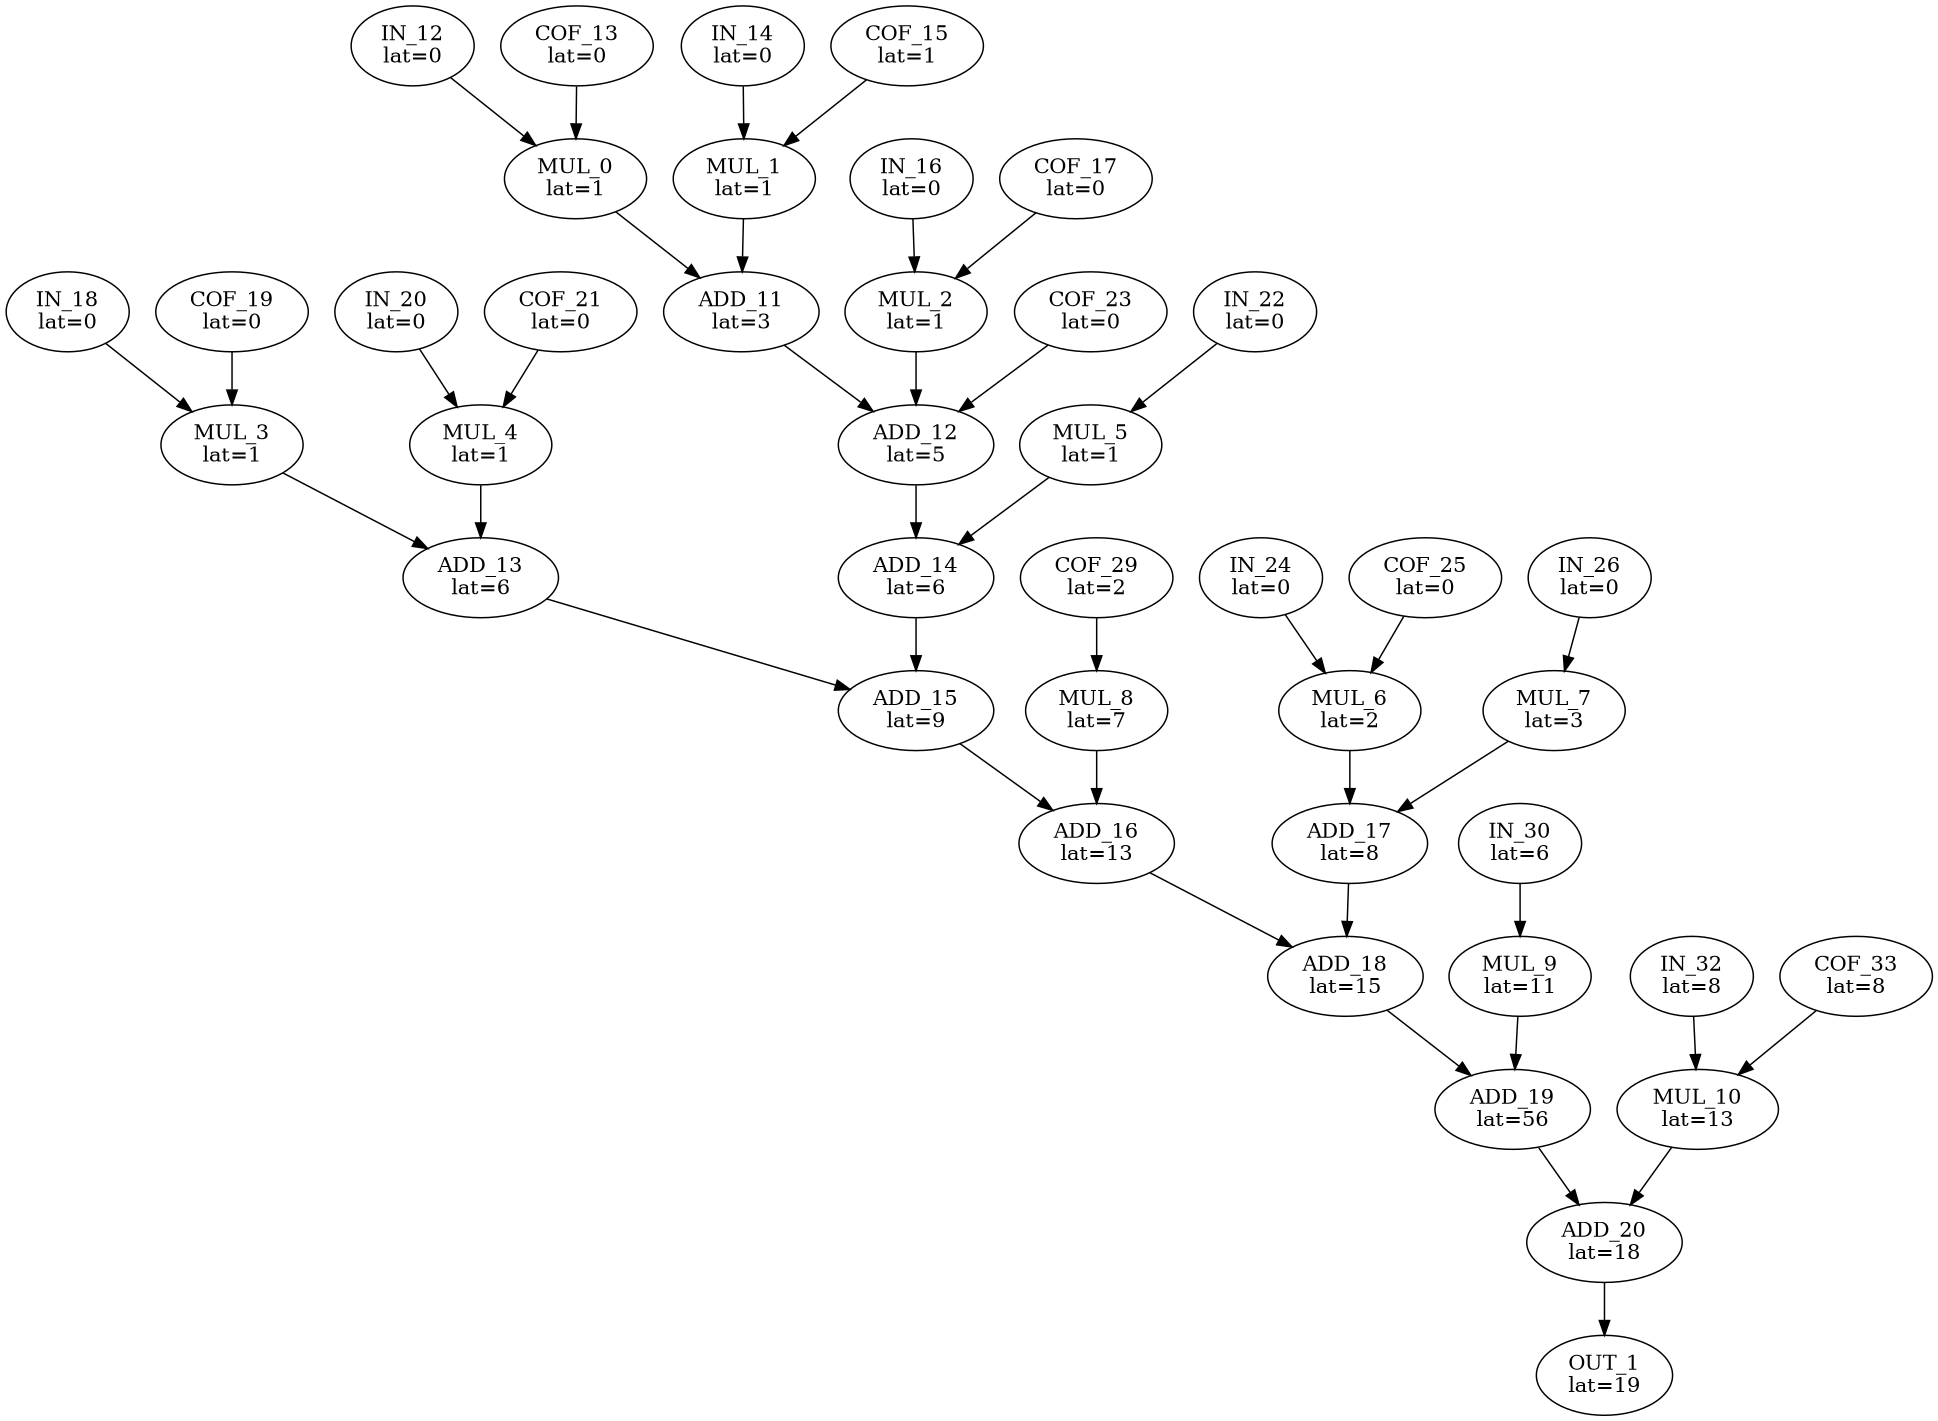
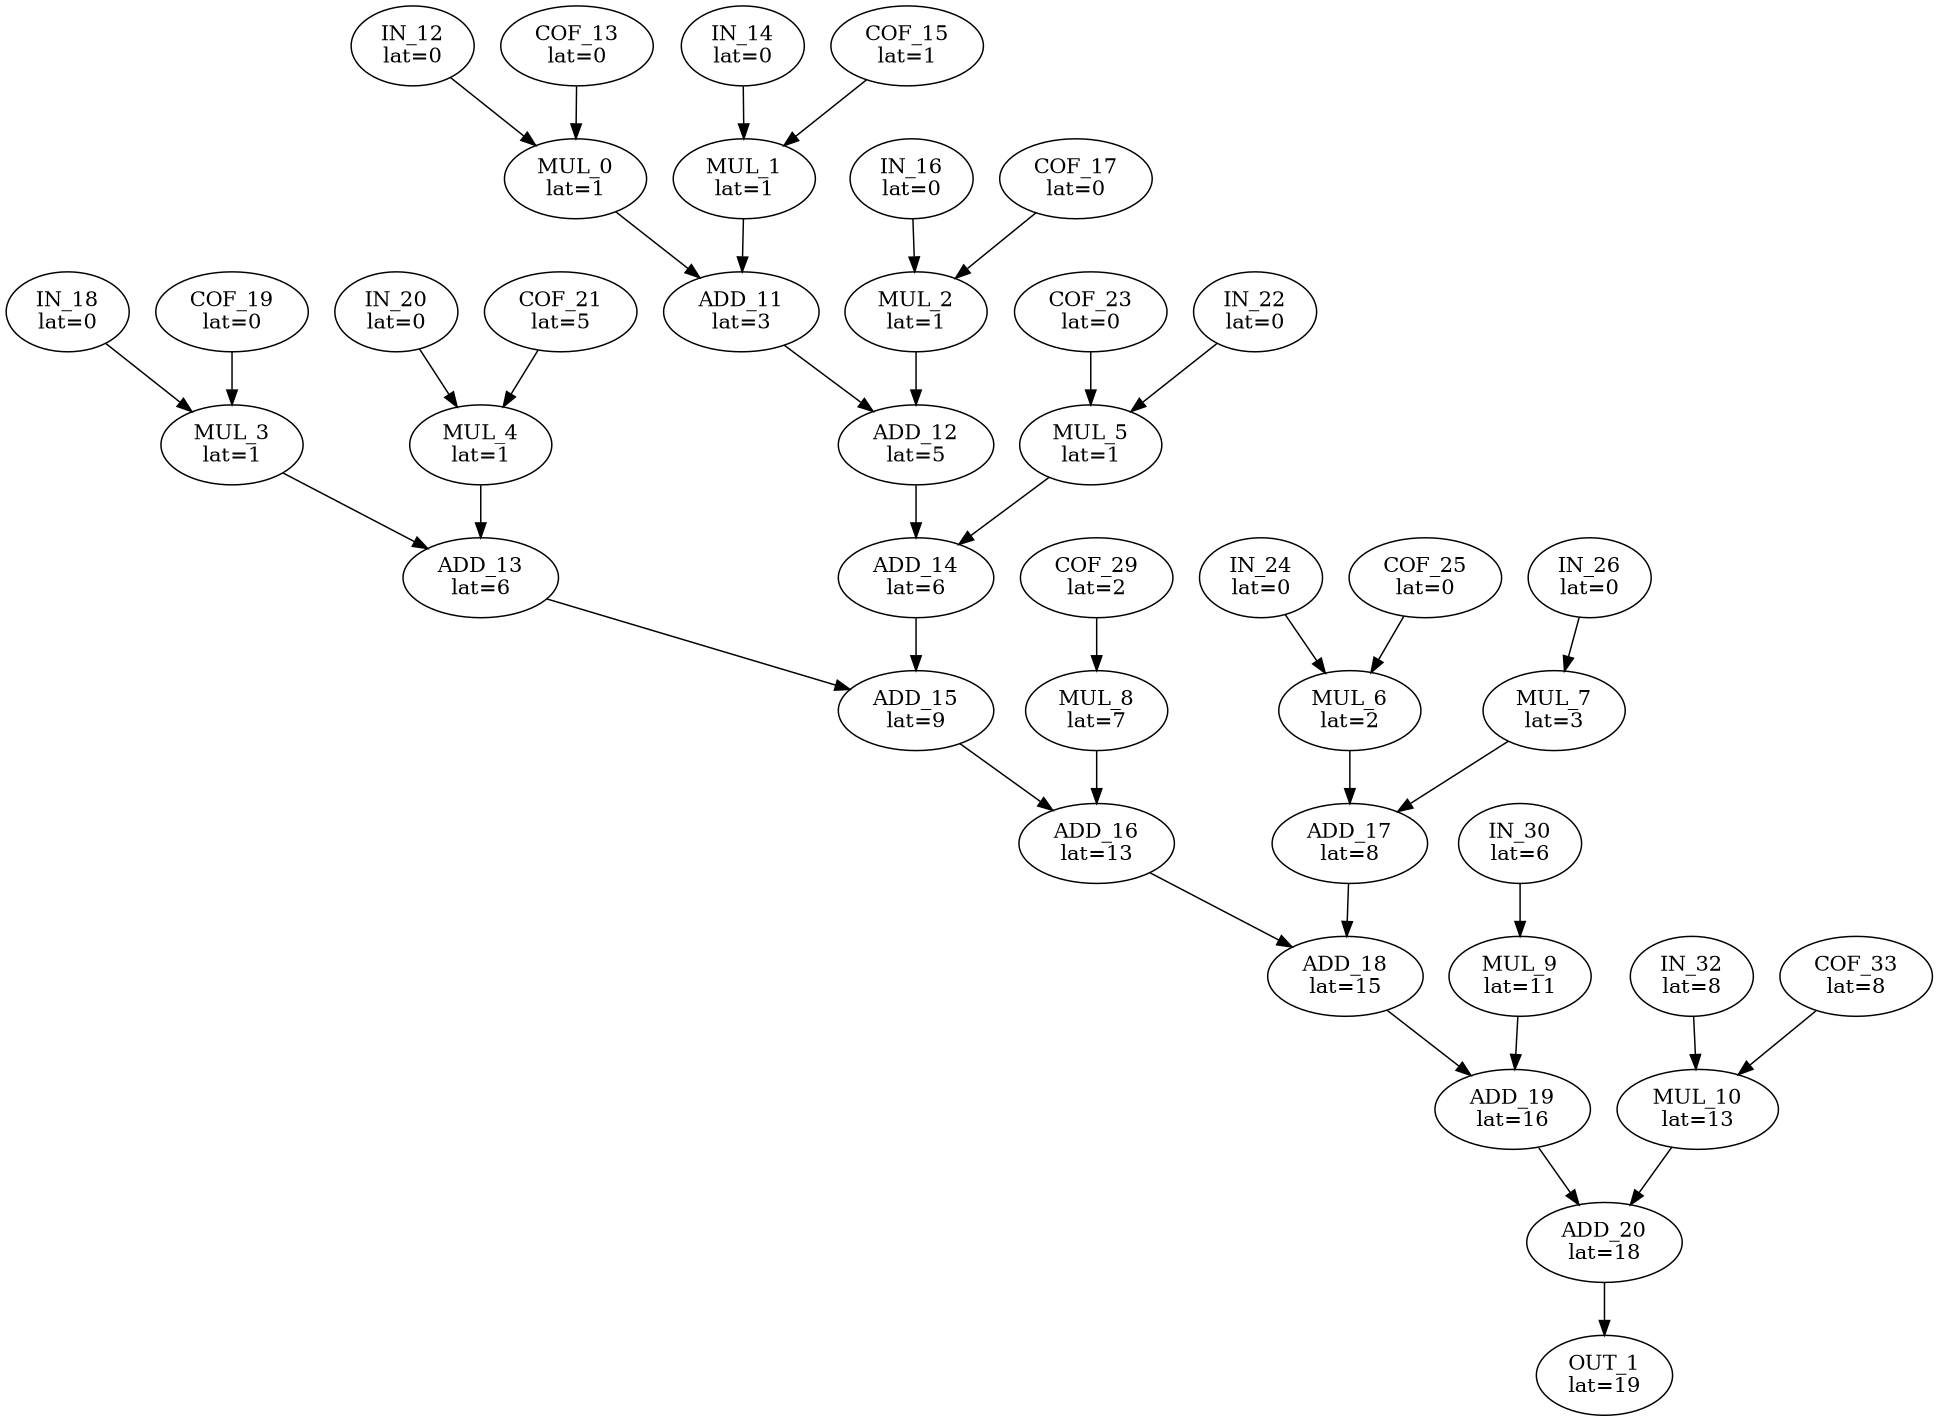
node "COF_21 lat=0": label "COF_21 lat=0" -> "COF_21 lat=5"
edge "COF_23 lat=0" -> "ADD_12 lat=5": now "COF_23 lat=0" -> "MUL_5 lat=1"
node "ADD_19 lat=56": label "ADD_19 lat=56" -> "ADD_19 lat=16"
